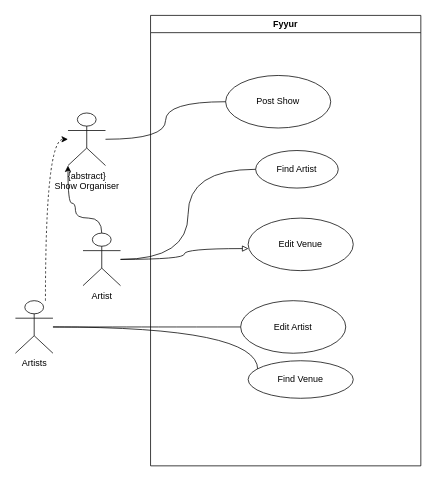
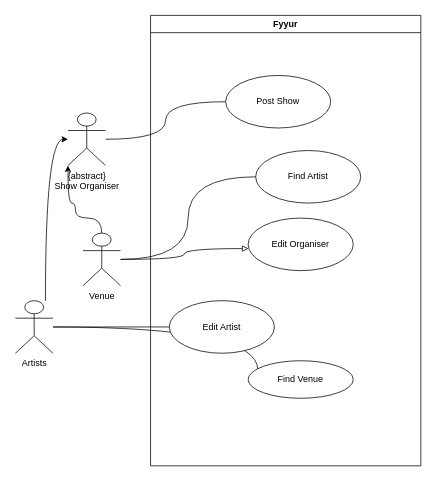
node "Find Artist": size 83x38 -> 105x53
edge "Artists" -> "{abstract} Show Organiser": style dashed -> solid
node "Edit Venue": label "Edit Venue" -> "Edit Organiser"
node "Artist": label "Artist" -> "Venue"
node "Edit Artist": moved (293, 327) -> (222, 327)
